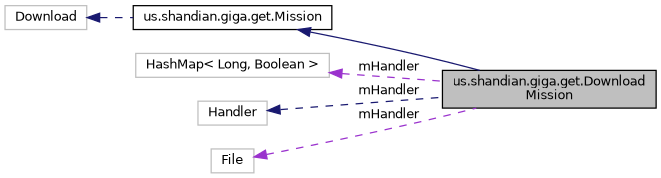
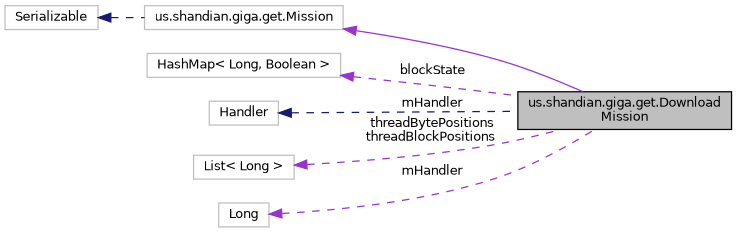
node "Download": label "Download" -> "Serializable"
node "us.shandian.giga.get.Mission": color black -> grey75
edge "us.shandian.giga.get.Download Mission" -> "us.shandian.giga.get.Mission": color midnightblue -> darkorchid3
edge "us.shandian.giga.get.Download Mission" -> "HashMap< Long, Boolean >": label " mHandler" -> " blockState"
node "File": label "File" -> "Long"
node "List< Long >": added
